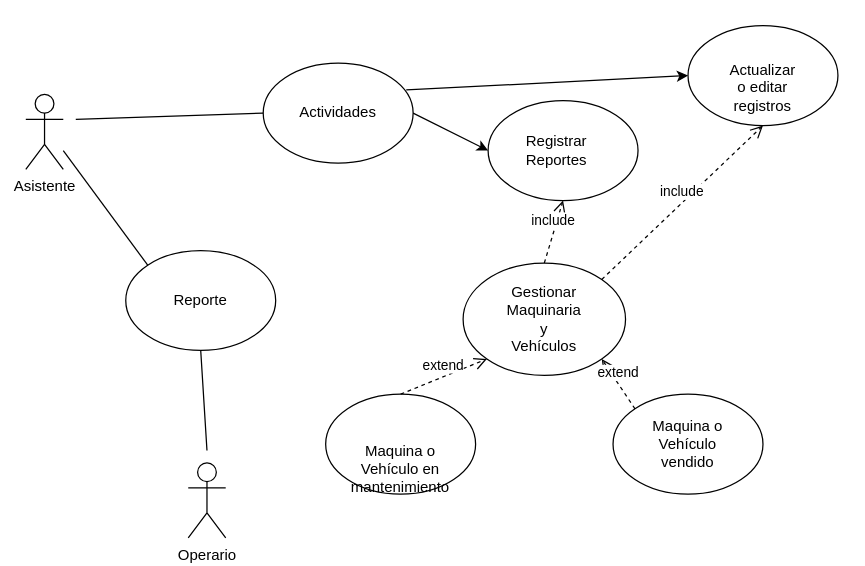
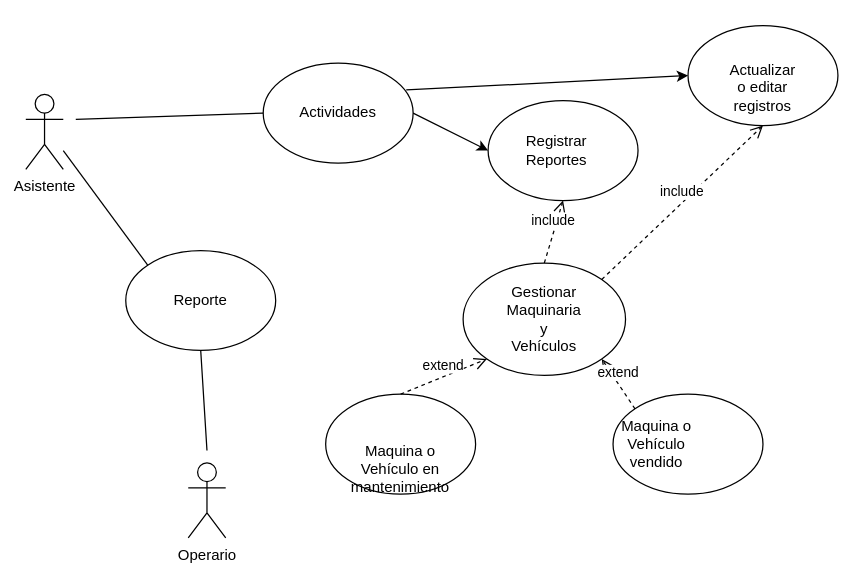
node "Maquina o Vehículo vendido": moved (688, 444) -> (657, 444)
